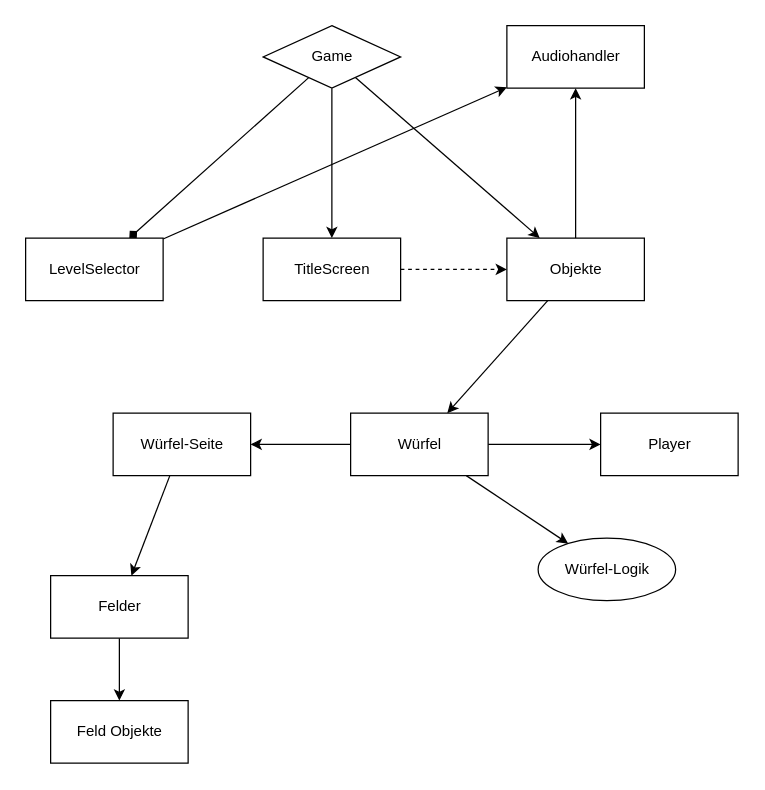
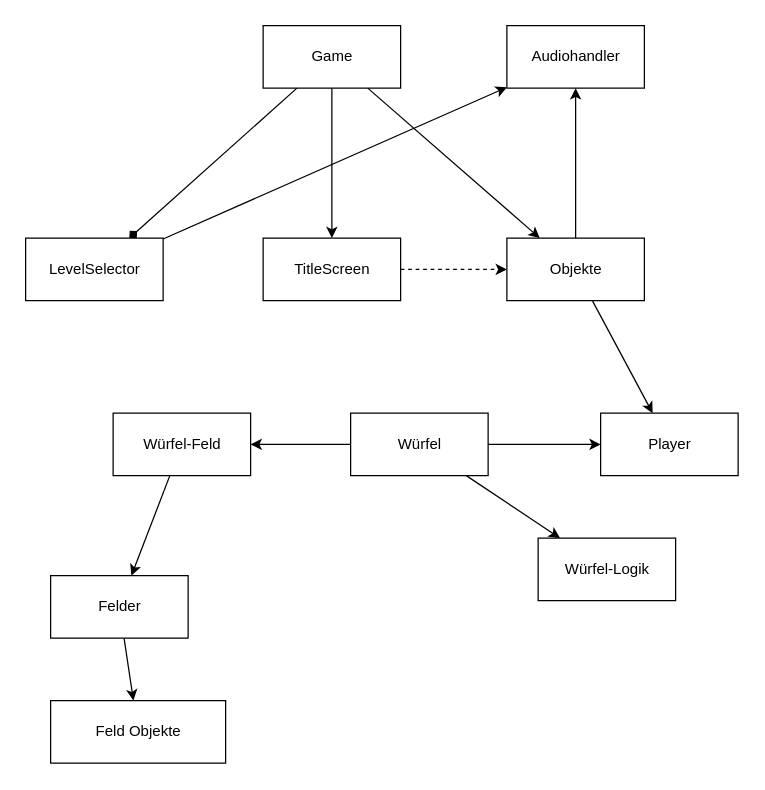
node "Game": shape diamond -> rectangle
edge "Objekte" -> "Würfel": now "Objekte" -> "Player"
node "Würfel-Seite": label "Würfel-Seite" -> "Würfel-Feld"
node "Würfel-Logik": shape ellipse -> rectangle
node "Feld Objekte": size 138x63 -> 175x63
